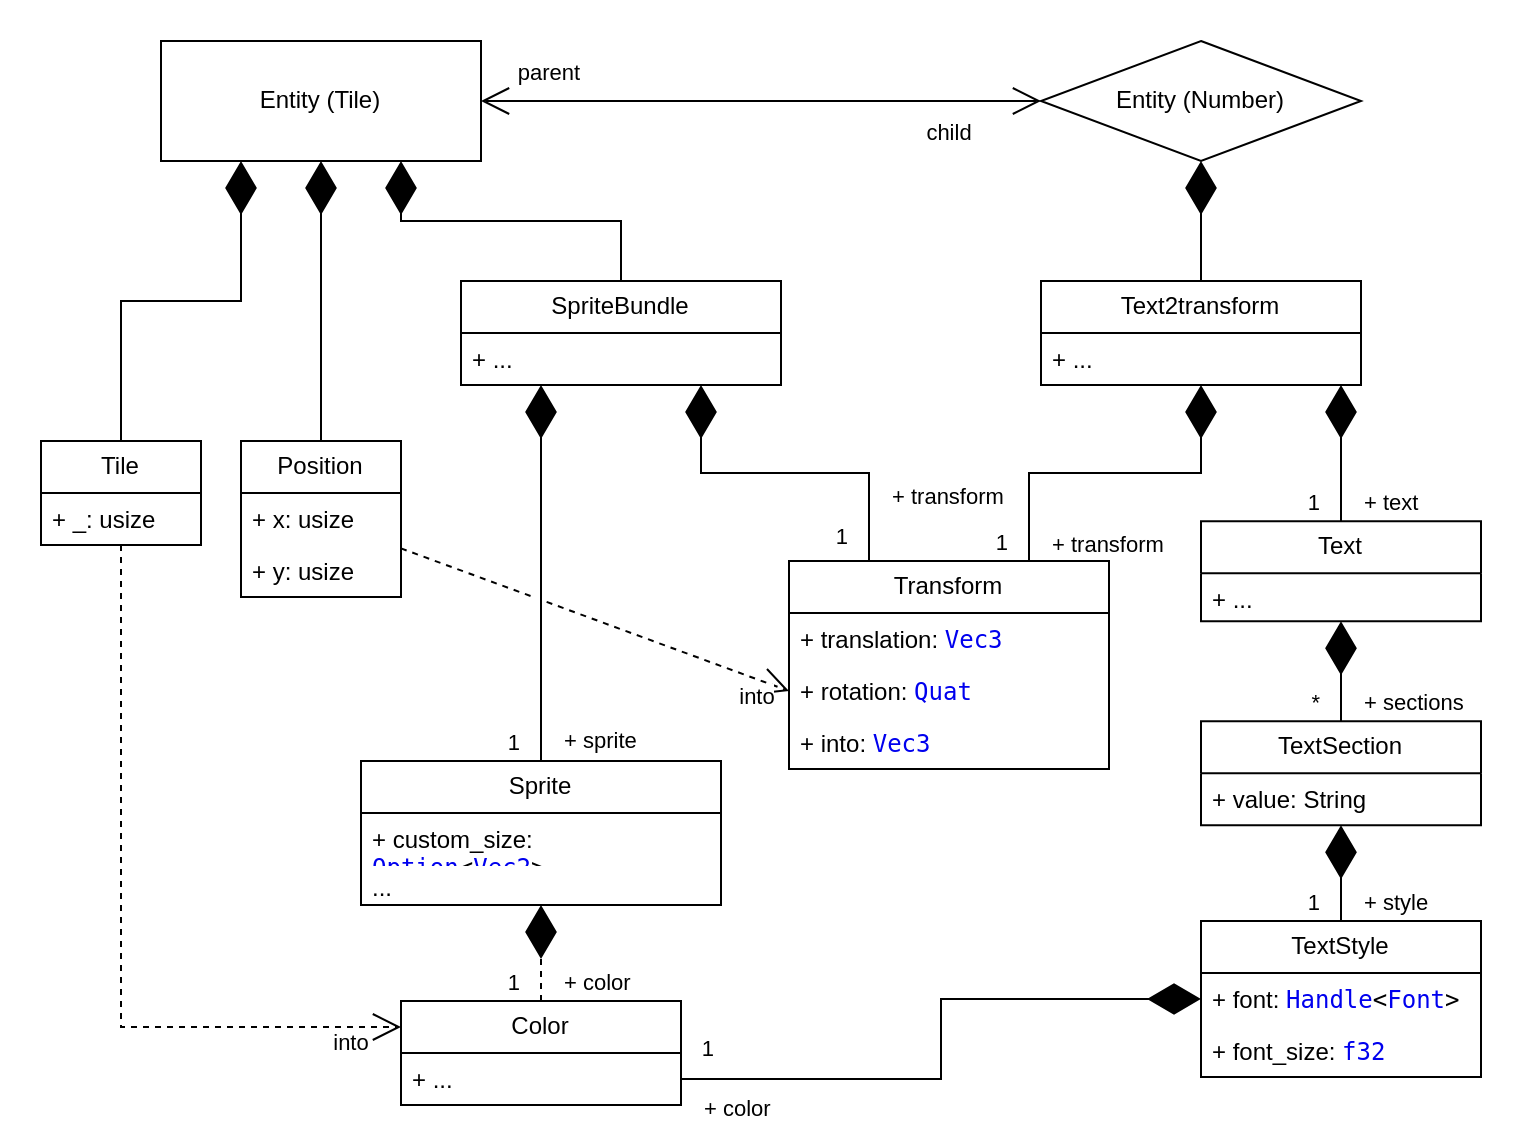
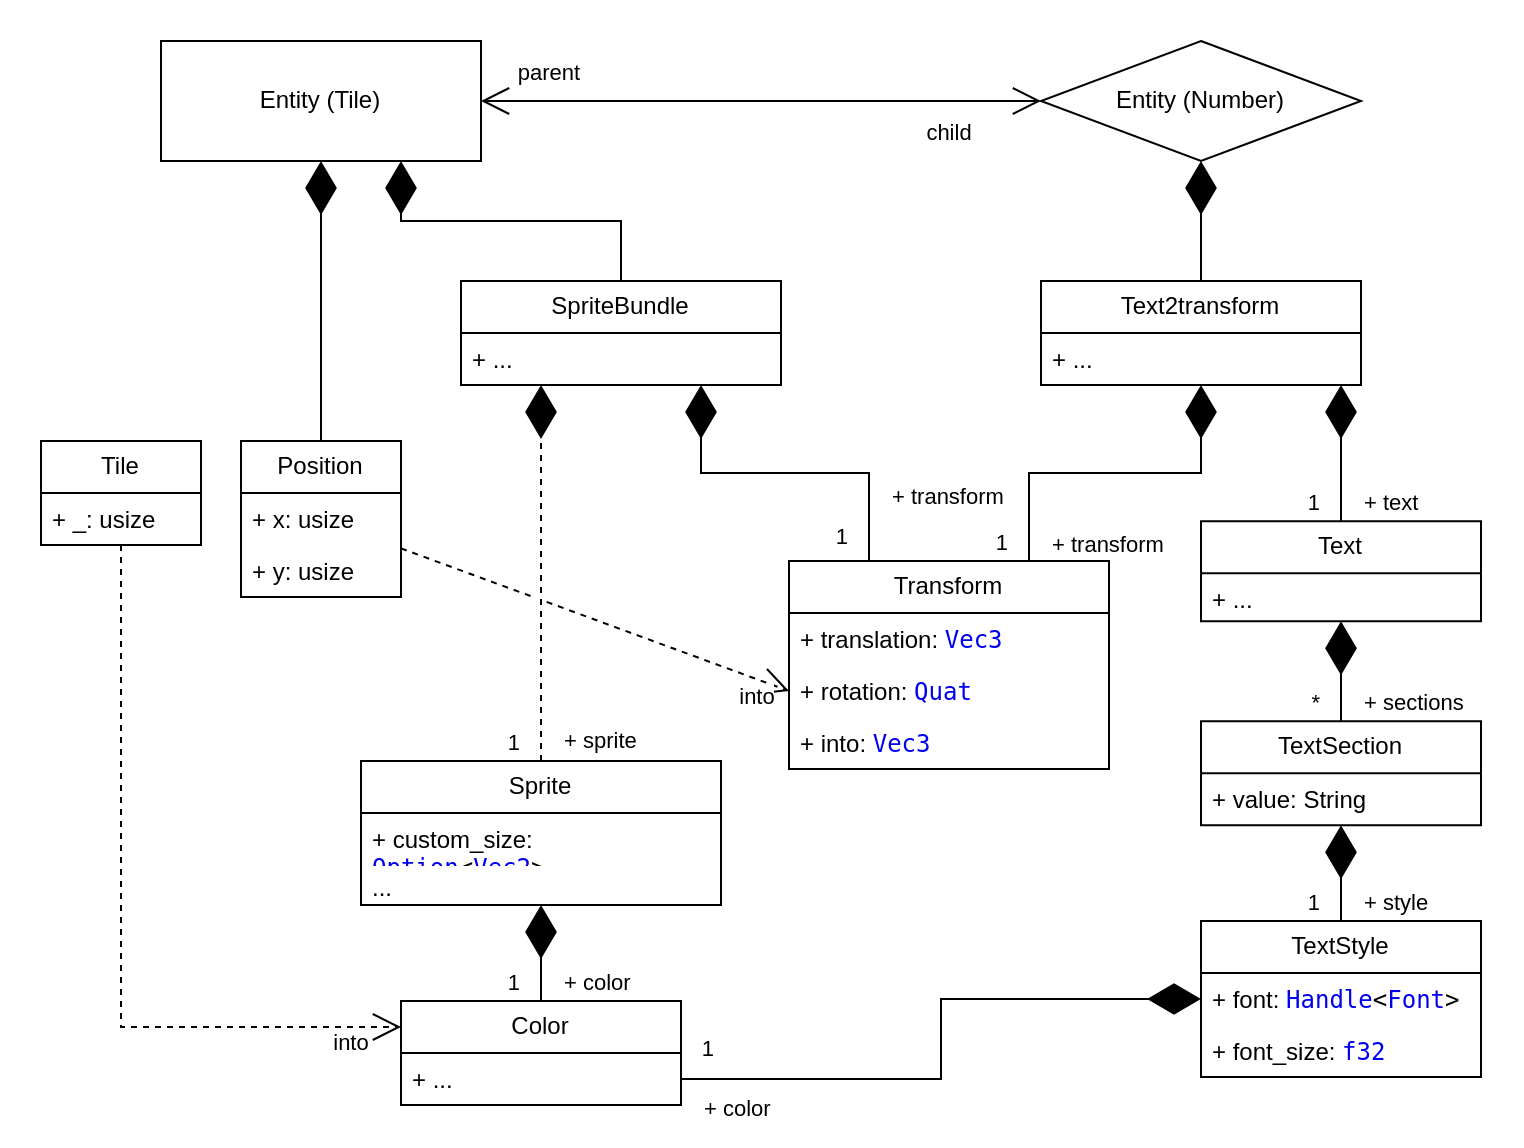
edge "Tile" -> "Entity (Tile)": removed
edge "Sprite" -> "SpriteBundle": style solid -> dashed
edge "Color" -> "Sprite": style dashed -> solid
